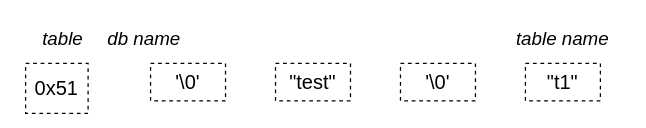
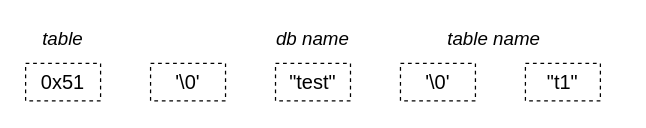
node "db name": moved (144, 38) -> (313, 38)
node "table name": moved (563, 38) -> (494, 38)
node "0x51": size 63x50 -> 75x38
